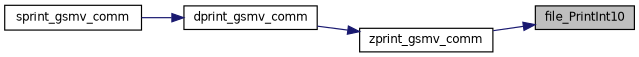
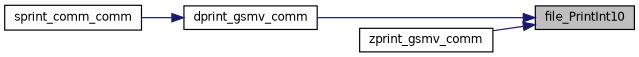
node "sprint_gsmv_comm": label "sprint_gsmv_comm" -> "sprint_comm_comm"
edge "dprint_gsmv_comm" -> "zprint_gsmv_comm": now "dprint_gsmv_comm" -> "file_PrintInt10"
